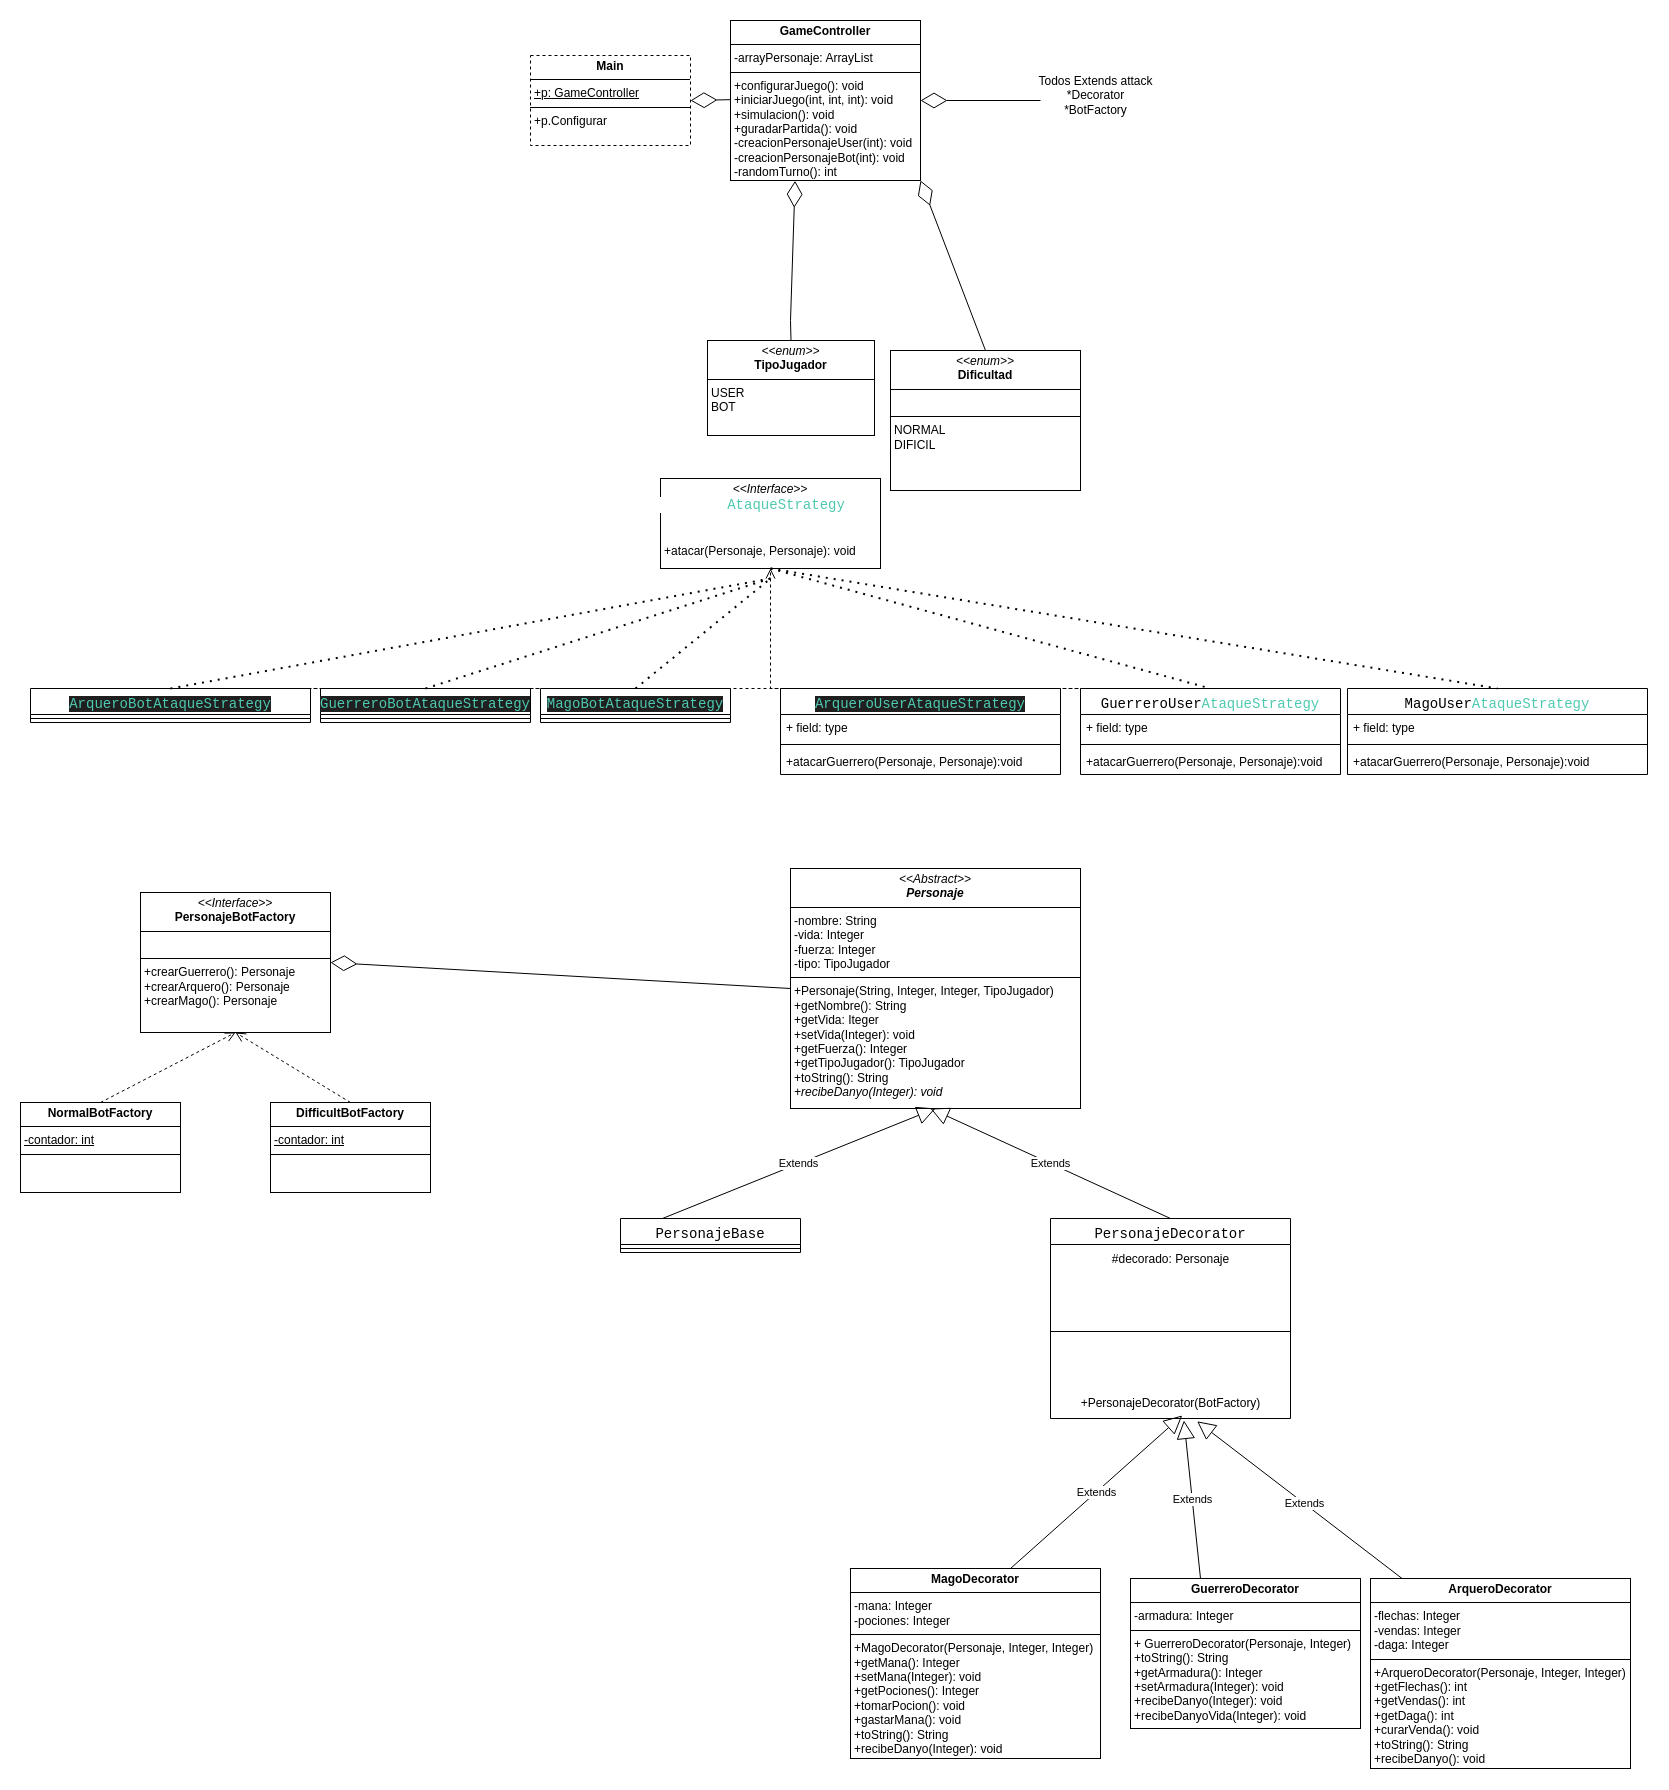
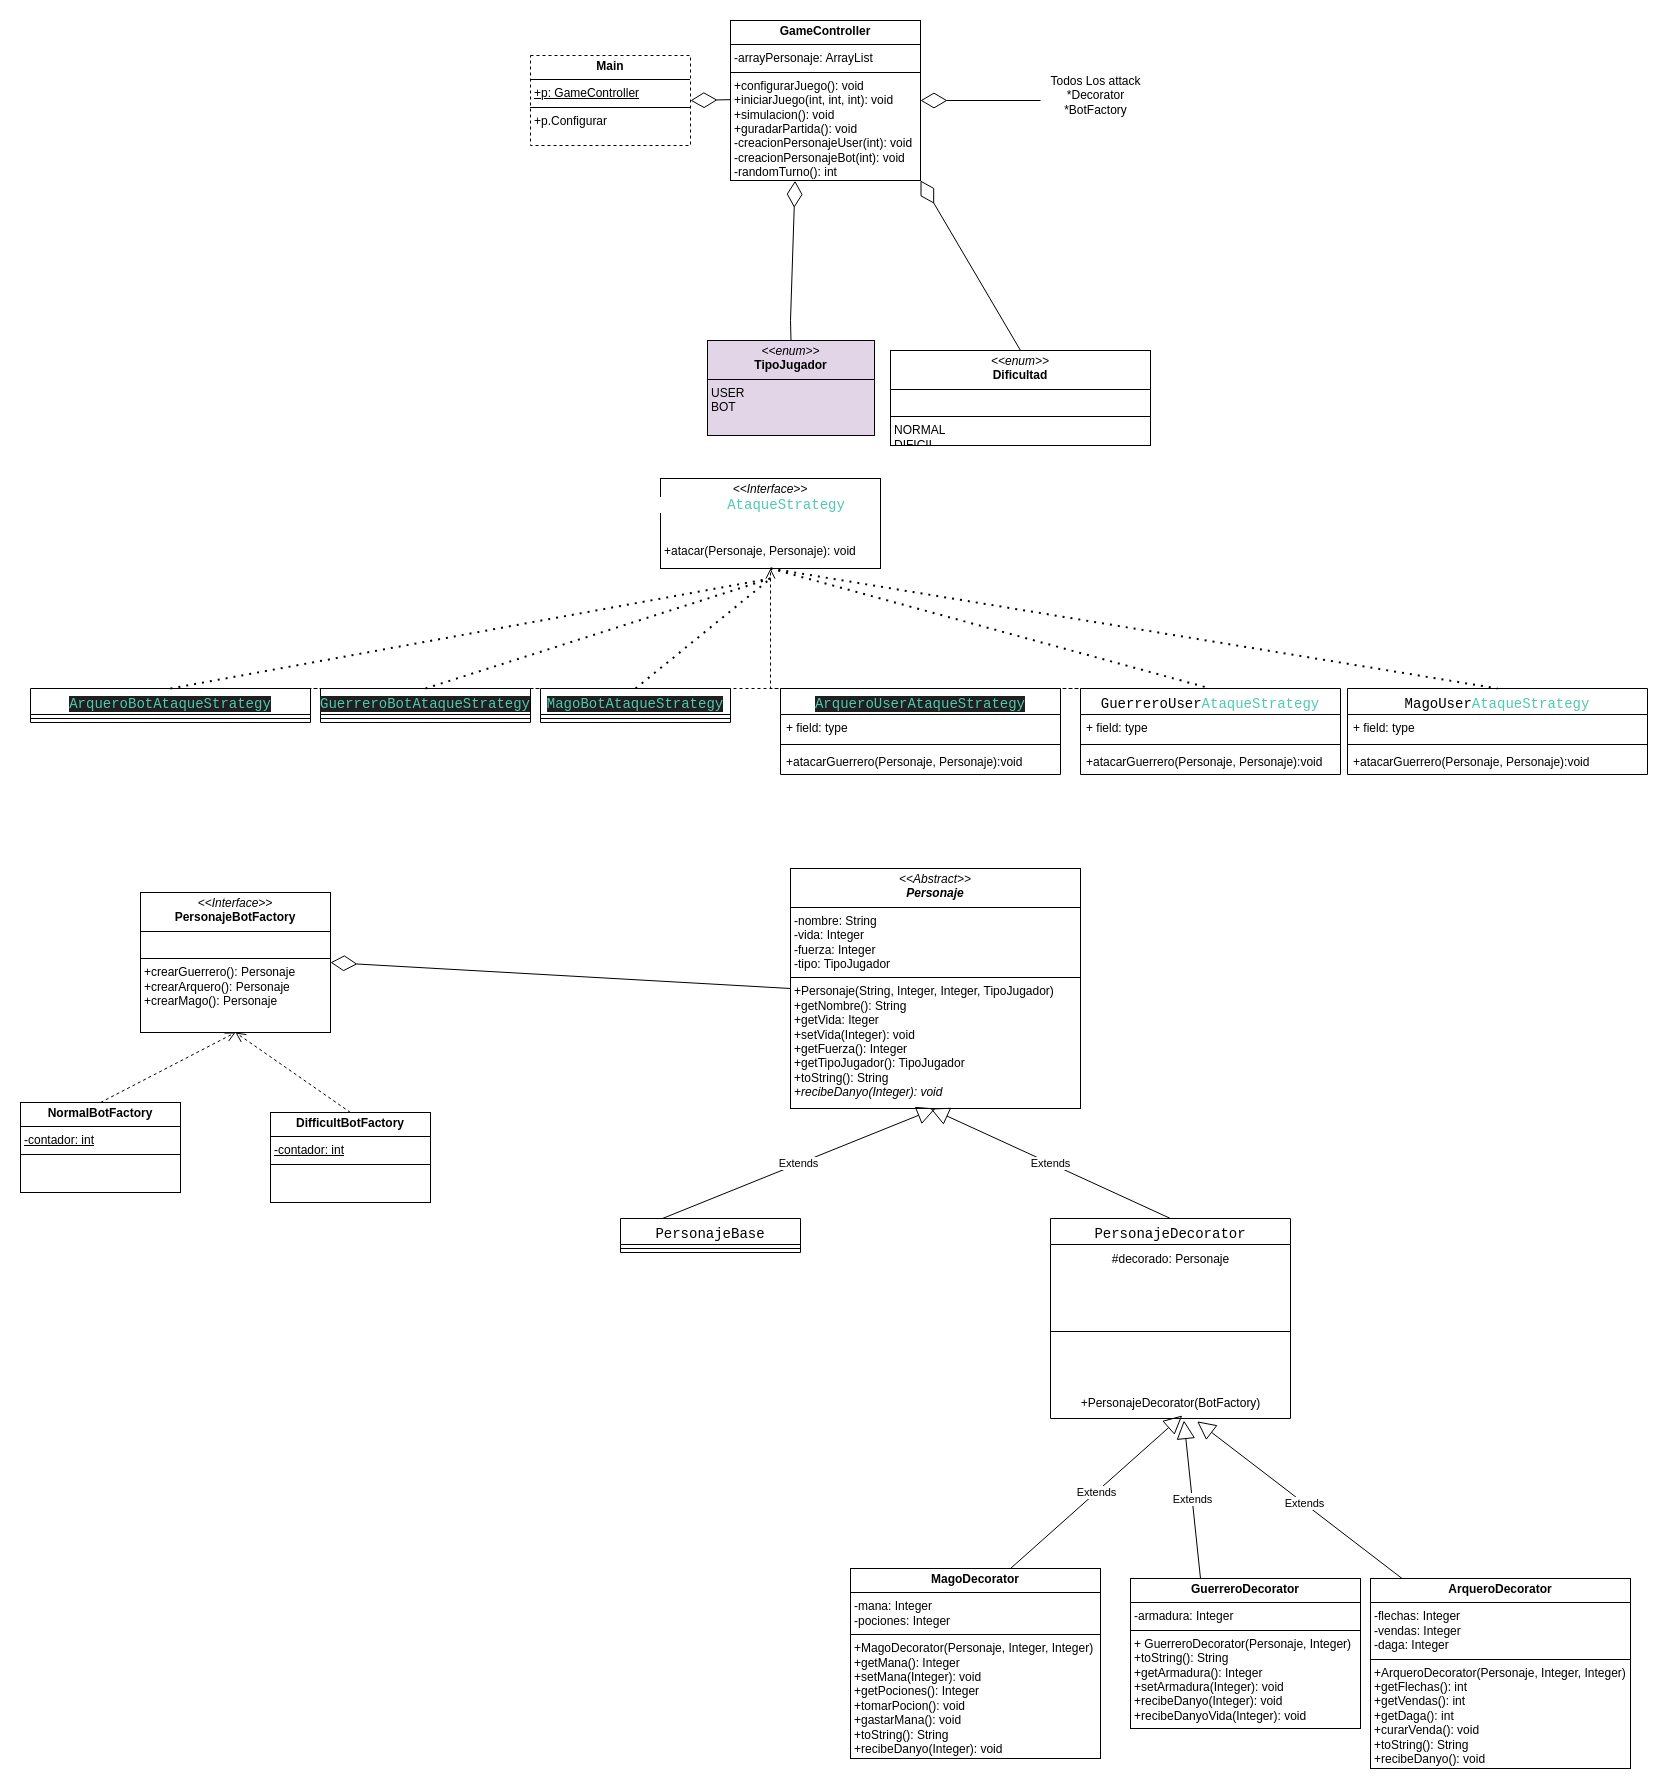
node "Todos Extends attack *Decorator *BotFactory": label "Todos Extends attack *Decorator *BotFactory" -> "Todos Los attack *Decorator *BotFactory"
node "<<enum>> TipoJugador USER BOT": fillcolor #ffffff -> #e1d5e7
node "<<enum>> Dificultad NORMAL DIFICIL": size 190x140 -> 260x95
node "DifficultBotFactory -contador: int": moved (351, 1148) -> (351, 1158)
